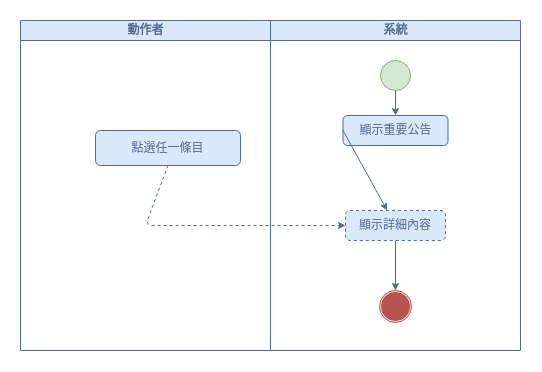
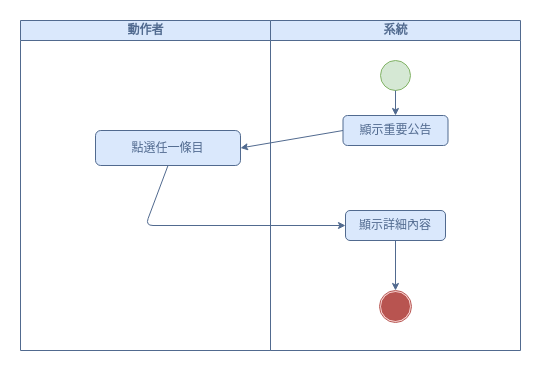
edge "顯示重要公告" -> "顯示詳細內容": now "顯示重要公告" -> "點選任一條目"
edge "點選任一條目" -> "顯示詳細內容": style dashed -> solid
node "顯示詳細內容": style dashed -> solid
